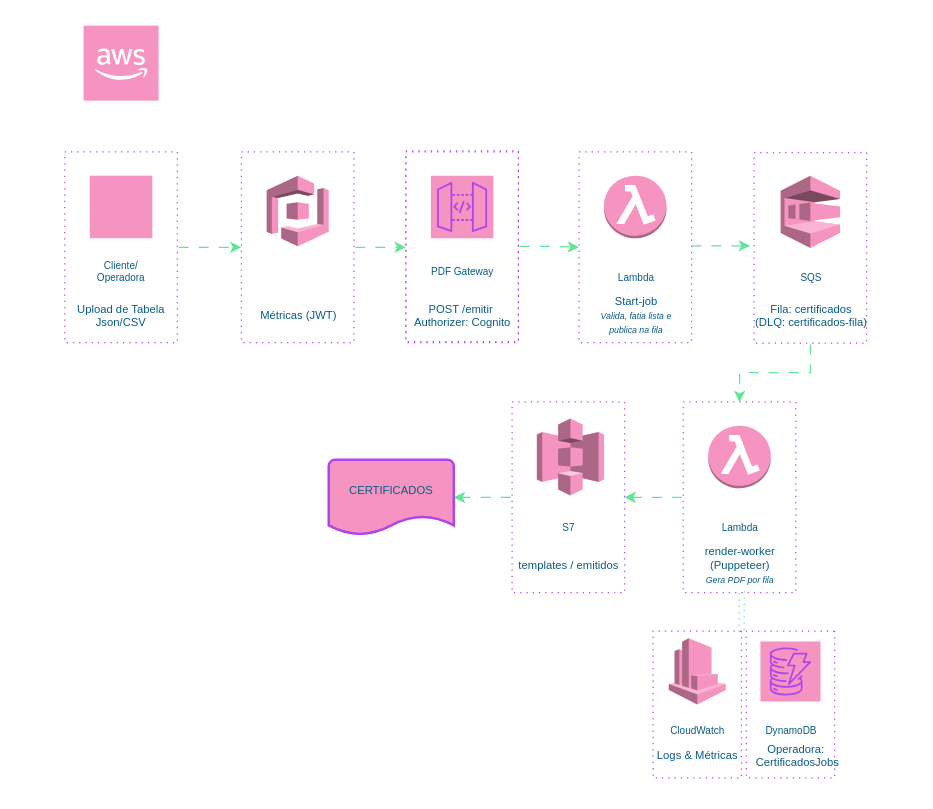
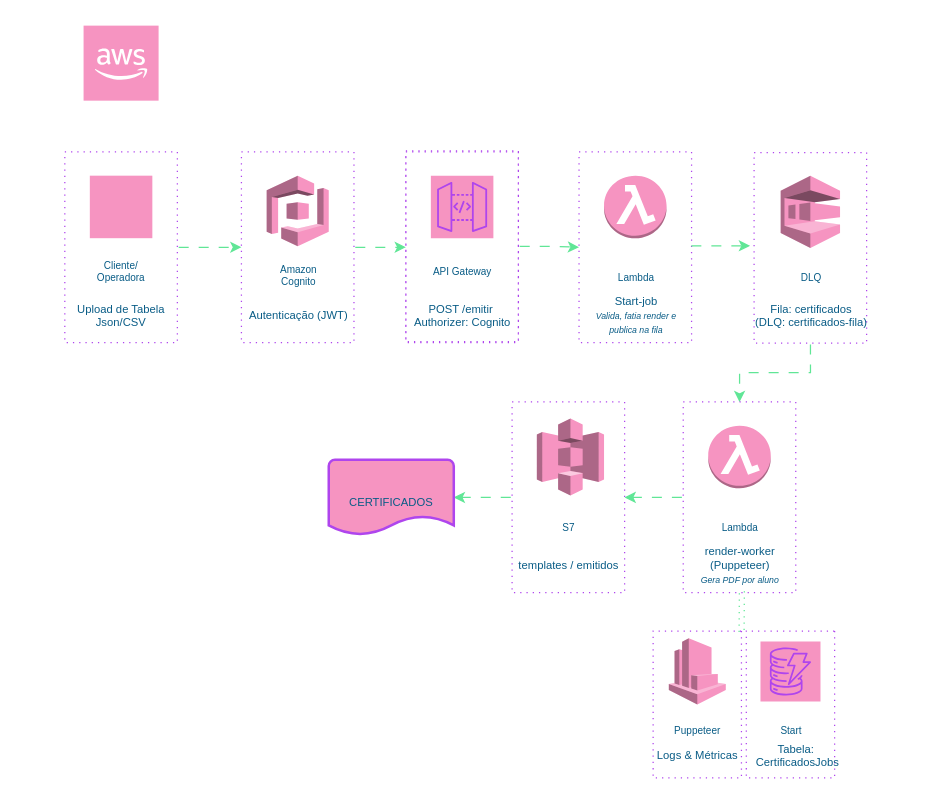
node "PDF Gateway": label "PDF Gateway" -> "API Gateway"
node "Amazon Cognito": added
node "SQS": label "SQS" -> "DLQ"
node "Métricas (JWT)": label "Métricas (JWT)" -> "Autenticação (JWT)"
node "Start-job Valida, fatia lista e publica na fila": label "Start-job Valida, fatia lista e publica na fila" -> "Start-job Valida, fatia render e publica na fila"
node "CERTIFICADOS": moved (391, 490) -> (391, 503)
node "render-worker (Puppeteer) Gera PDF por fila": label "render-worker (Puppeteer) Gera PDF por fila" -> "render-worker (Puppeteer) Gera PDF por aluno"
node "CloudWatch": label "CloudWatch" -> "Puppeteer"
node "DynamoDB": label "DynamoDB" -> "Start"
node "Operadora: CertificadosJobs": label "Operadora: CertificadosJobs" -> "Tabela: CertificadosJobs"
